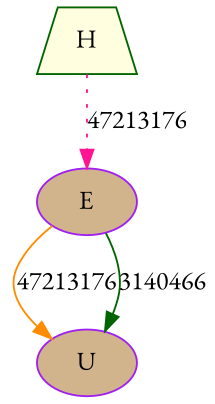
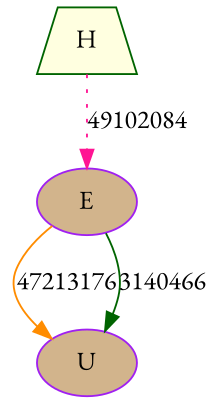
edge "H" -> "E": label "47213176" -> "49102084"
